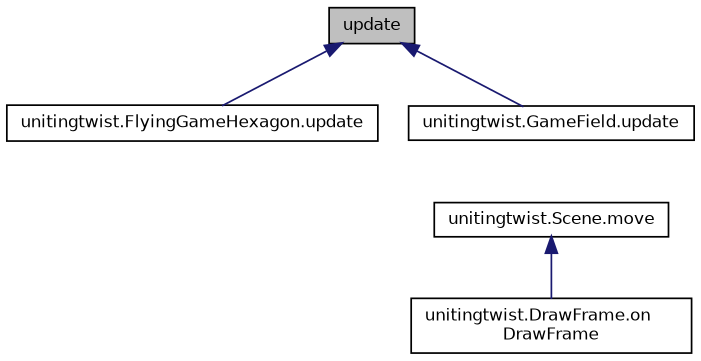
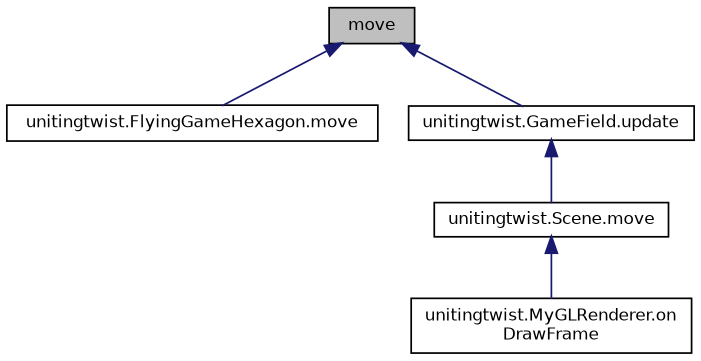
node "update": label "update" -> "move"
node "unitingtwist.FlyingGameHexagon.update": label "unitingtwist.FlyingGameHexagon.update" -> "unitingtwist.FlyingGameHexagon.move"
edge "unitingtwist.Scene.move" -> "unitingtwist.GameField.update": added
node "unitingtwist.DrawFrame.on DrawFrame": label "unitingtwist.DrawFrame.on DrawFrame" -> "unitingtwist.MyGLRenderer.on DrawFrame"
